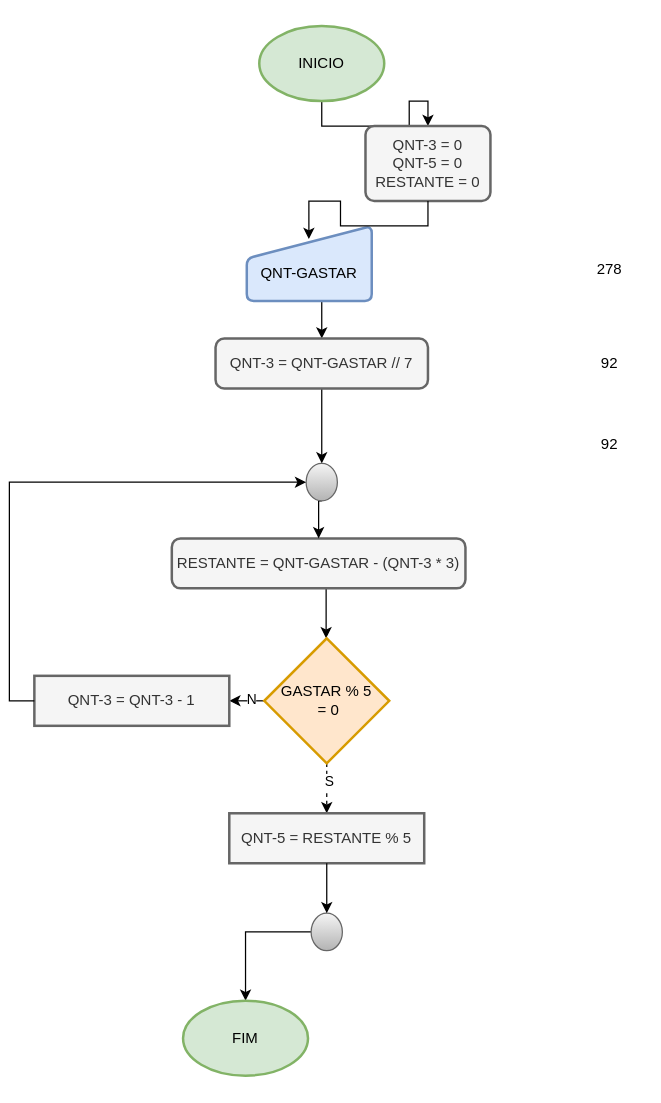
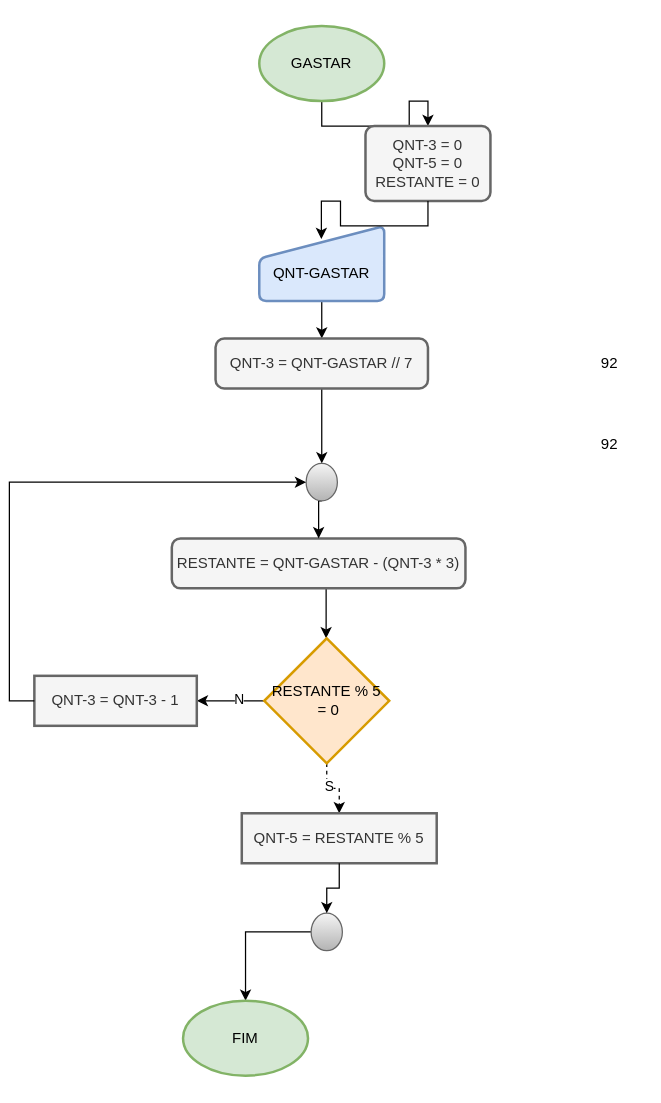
node "INICIO": label "INICIO" -> "GASTAR"
node "QNT-GASTAR": moved (309, 263) -> (322, 263)
node "278": removed
node "QNT-3 = QNT-3 - 1": size 195x50 -> 163x50
node "GASTAR % 5 = 0": label "GASTAR % 5 = 0" -> "RESTANTE % 5 = 0"
node "QNT-5 = RESTANTE % 5": moved (327, 838) -> (339, 838)
